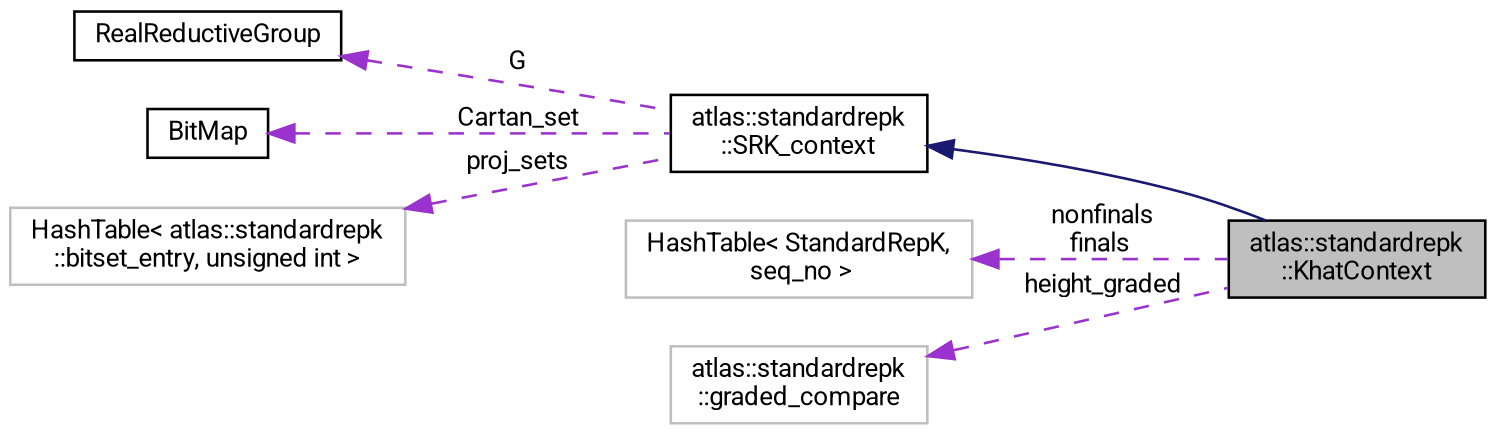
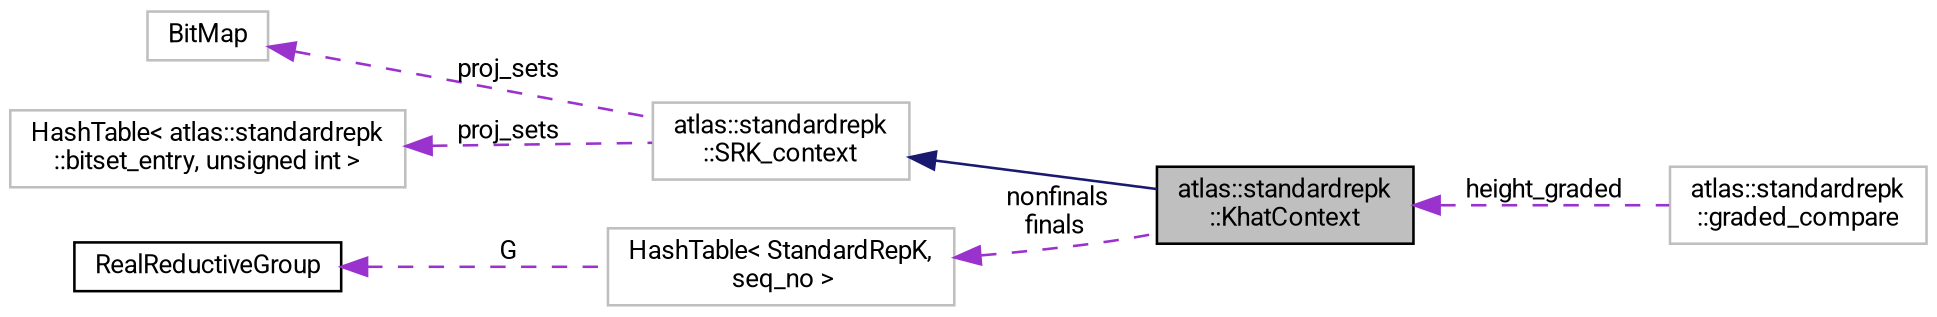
edge "atlas::standardrepk ::SRK_context" -> "RealReductiveGroup": now "HashTable< StandardRepK, seq_no >" -> "RealReductiveGroup"
edge "atlas::standardrepk ::SRK_context" -> "BitMap": label " Cartan_set" -> " proj_sets"
node "BitMap": color black -> grey75
node "atlas::standardrepk ::SRK_context": color black -> grey75
edge "atlas::standardrepk ::KhatContext" -> "atlas::standardrepk ::graded_compare": reversed
